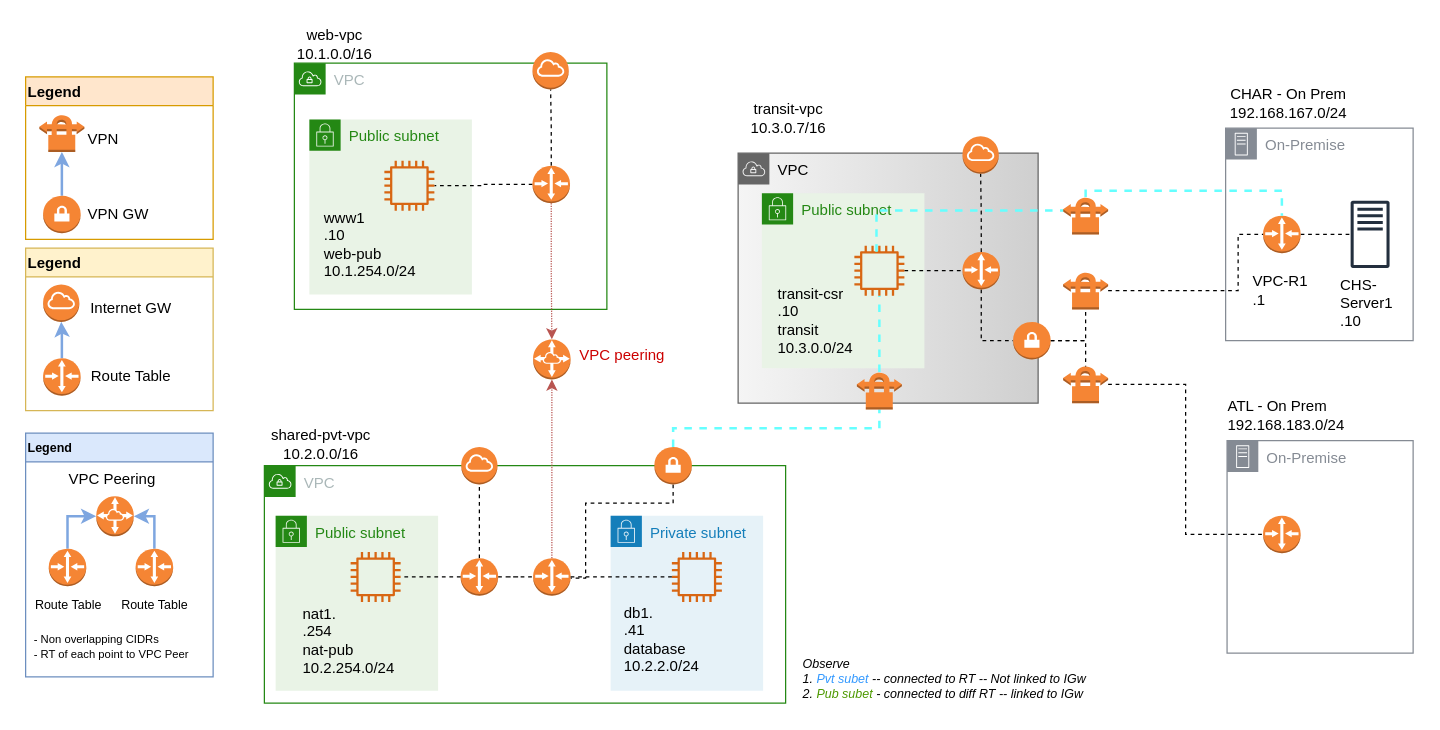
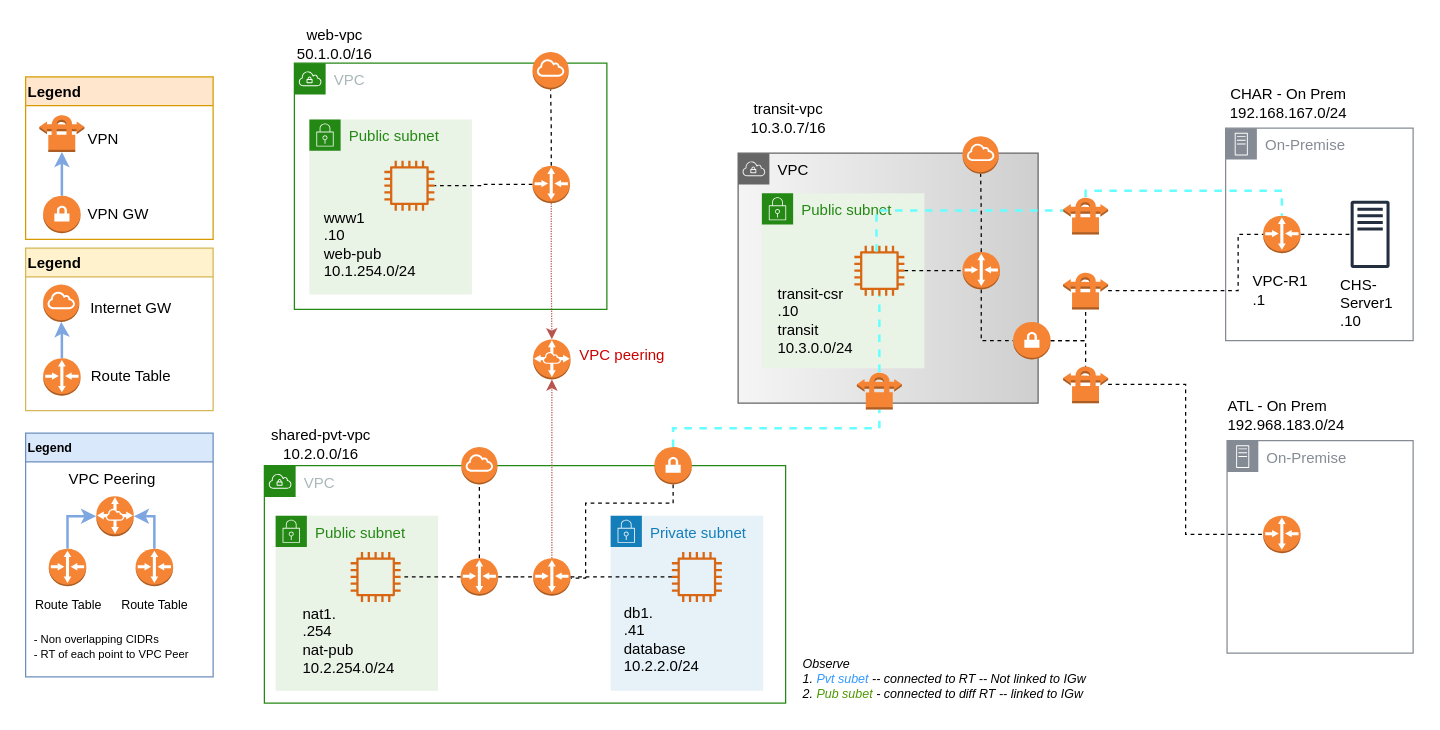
node "web-vpc 10.1.0.0/16": label "web-vpc 10.1.0.0/16" -> "web-vpc 50.1.0.0/16"
node "ATL - On Prem 192.168.183.0/24": label "ATL - On Prem 192.168.183.0/24" -> "ATL - On Prem 192.968.183.0/24"
